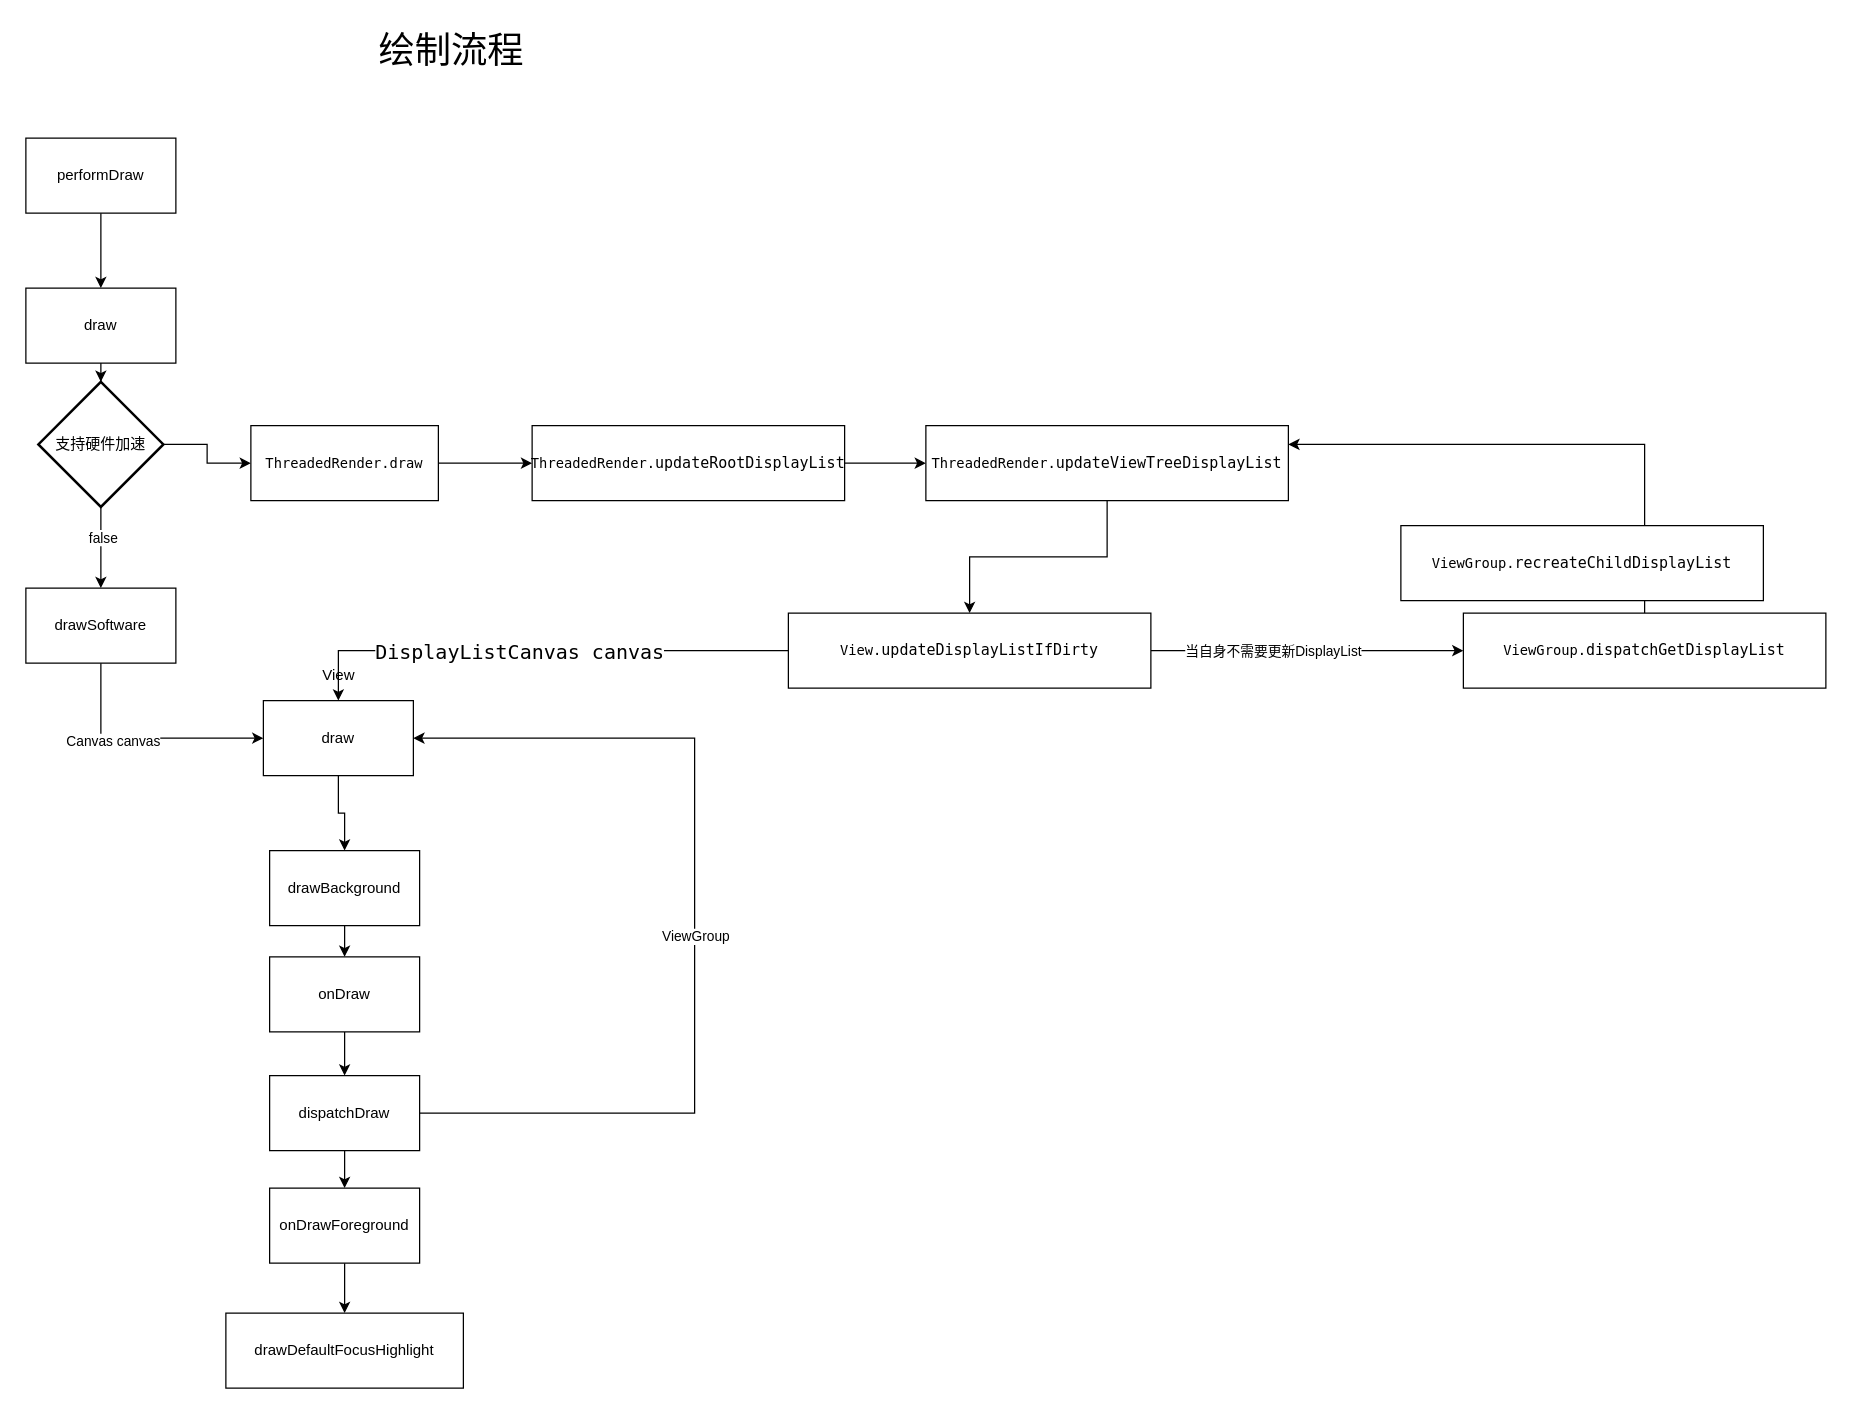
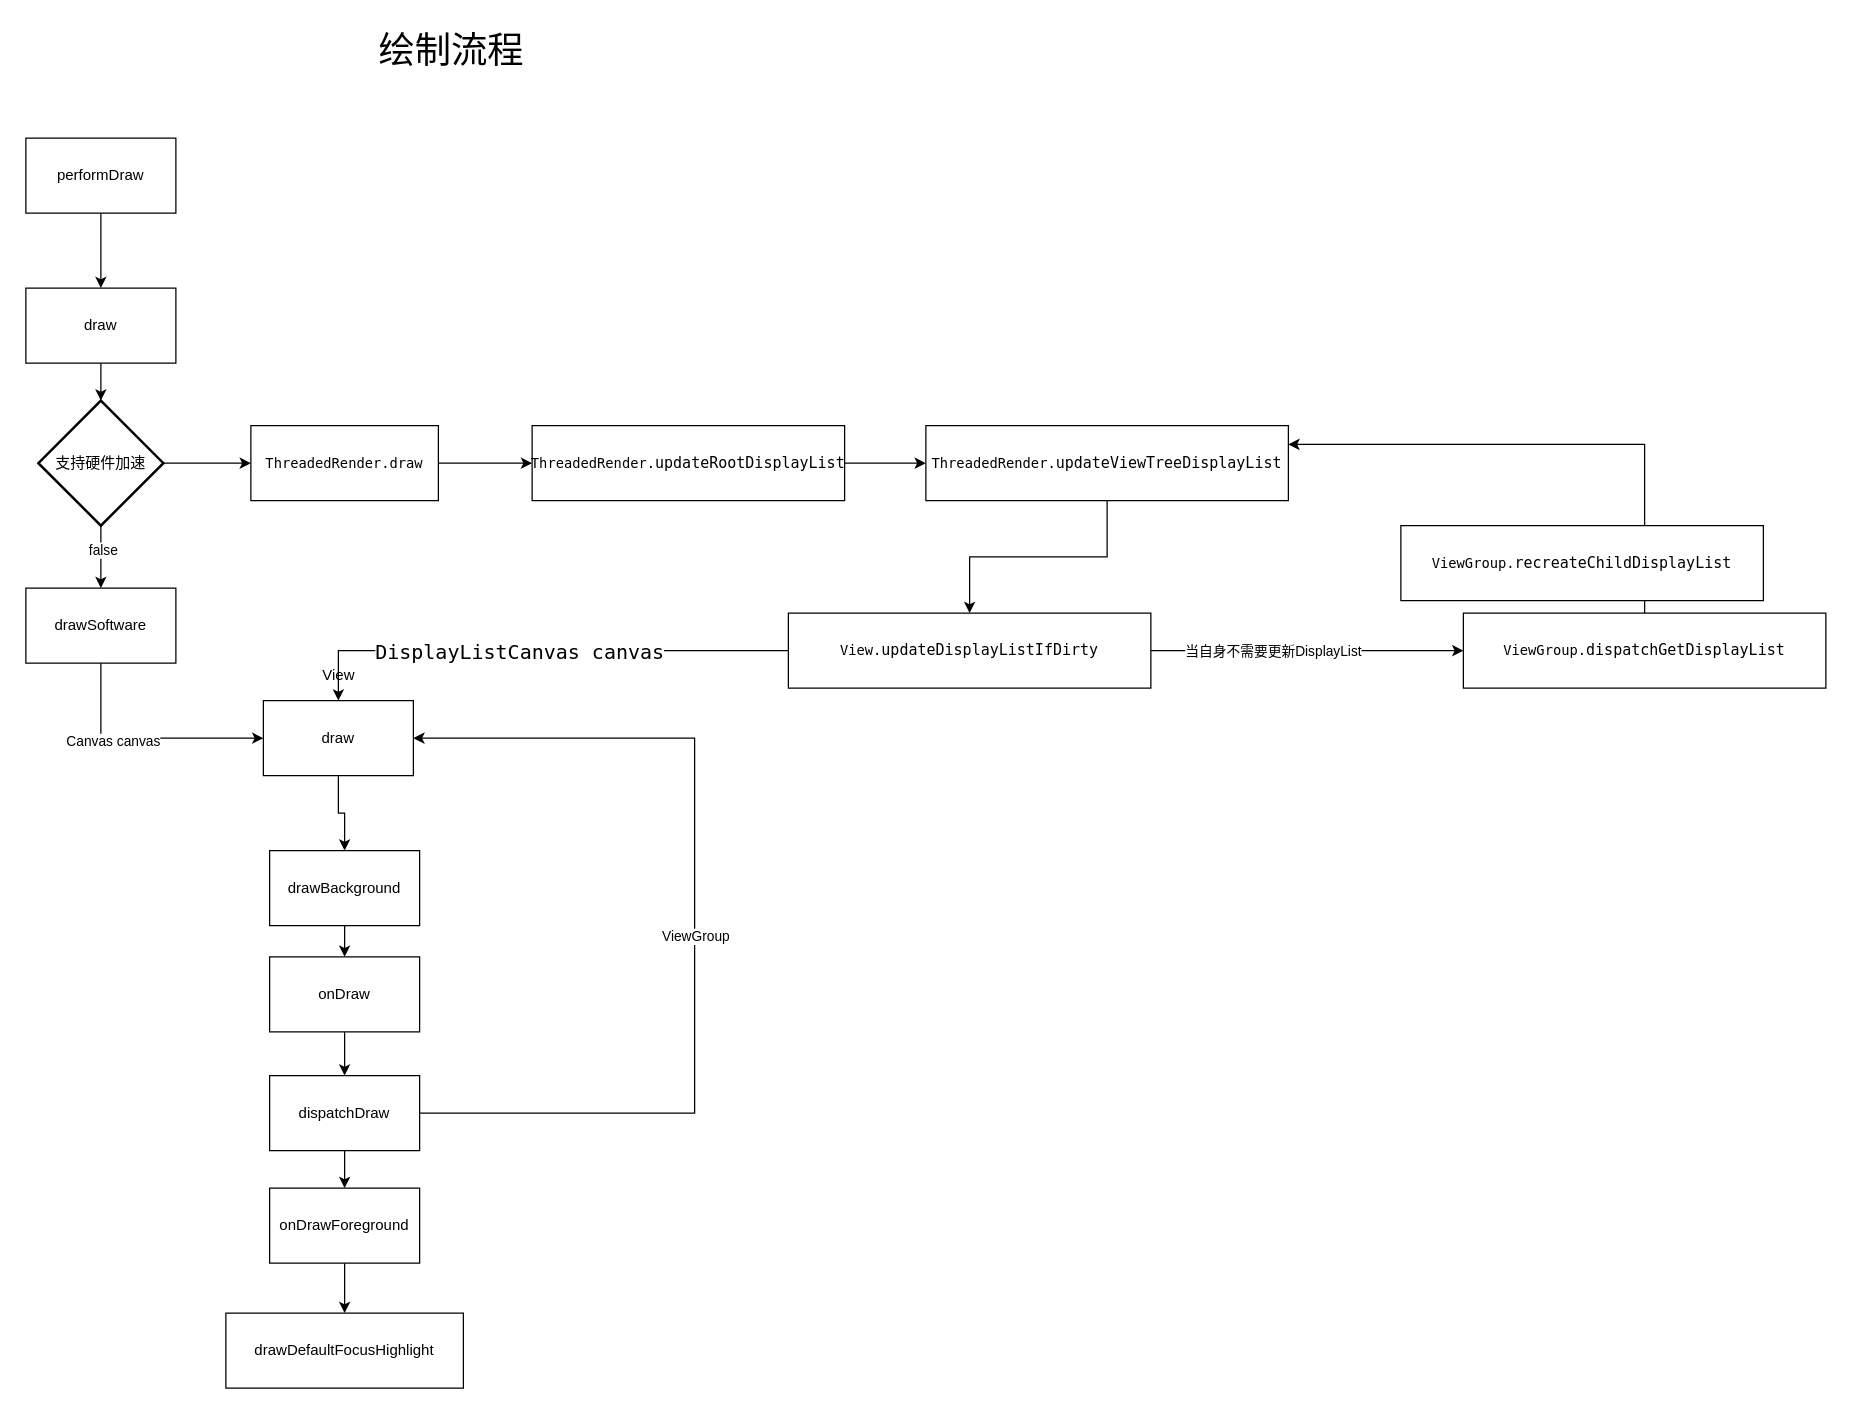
node "支持硬件加速": moved (101, 444) -> (101, 463)
